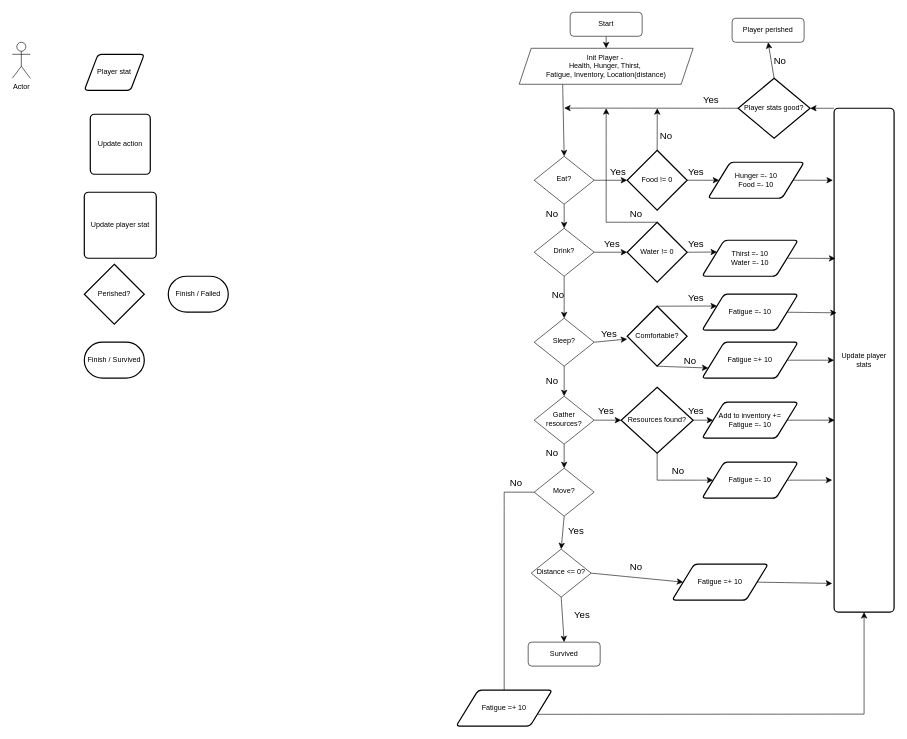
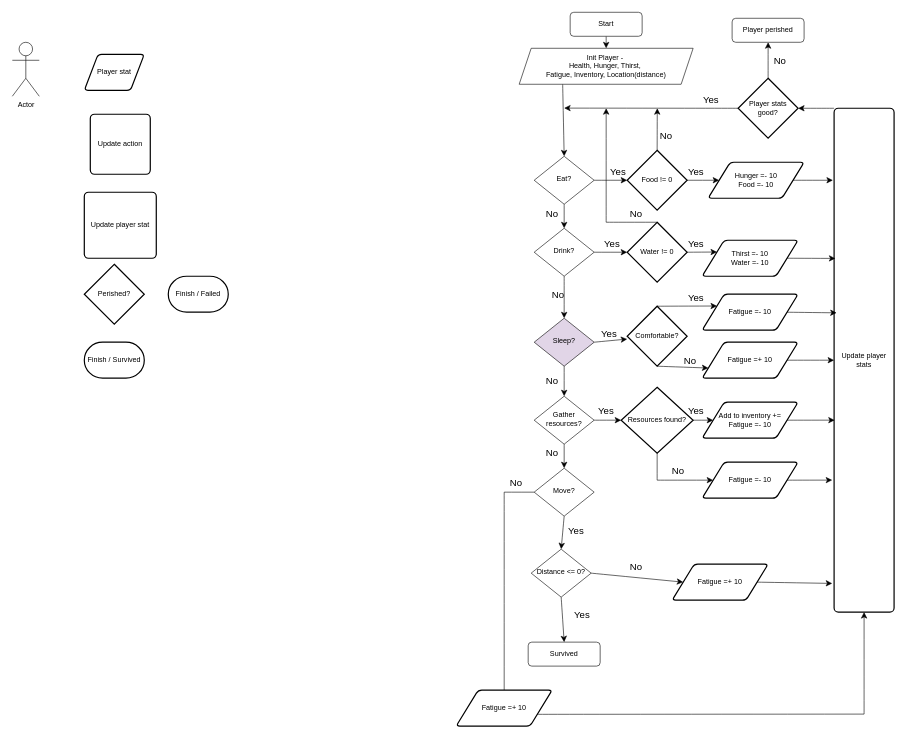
node "Actor": size 18x36 -> 27x54
node "Player stats good?": size 72x60 -> 60x60
node "Sleep?": fillcolor #ffffff -> #e1d5e7
